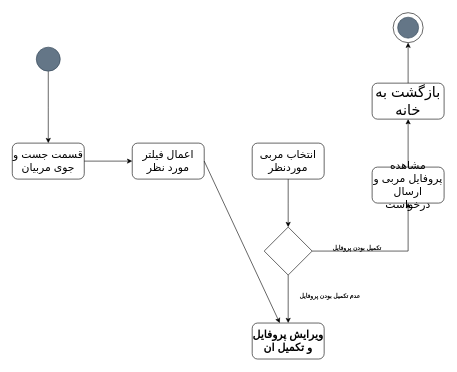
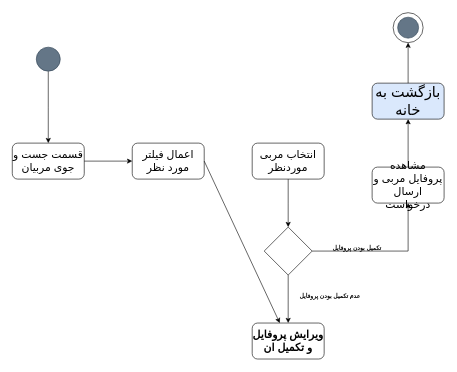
node "بازگشت به خانه": fillcolor #ffffff -> #dae8fc
